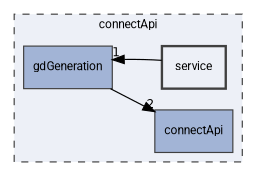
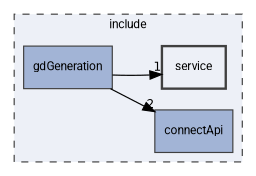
cluster "connectApi": label "connectApi" -> "include"
edge "service" -> "gdGeneration": reversed
